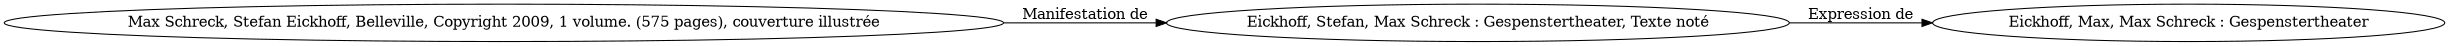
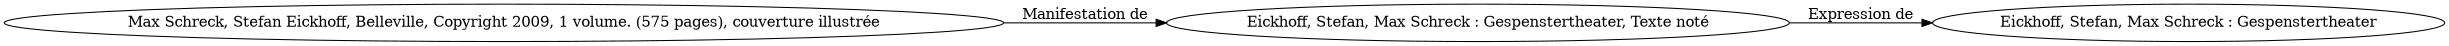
node "Eickhoff, Max, Max Schreck : Gespenstertheater": label "Eickhoff, Max, Max Schreck : Gespenstertheater" -> "Eickhoff, Stefan, Max Schreck : Gespenstertheater"
